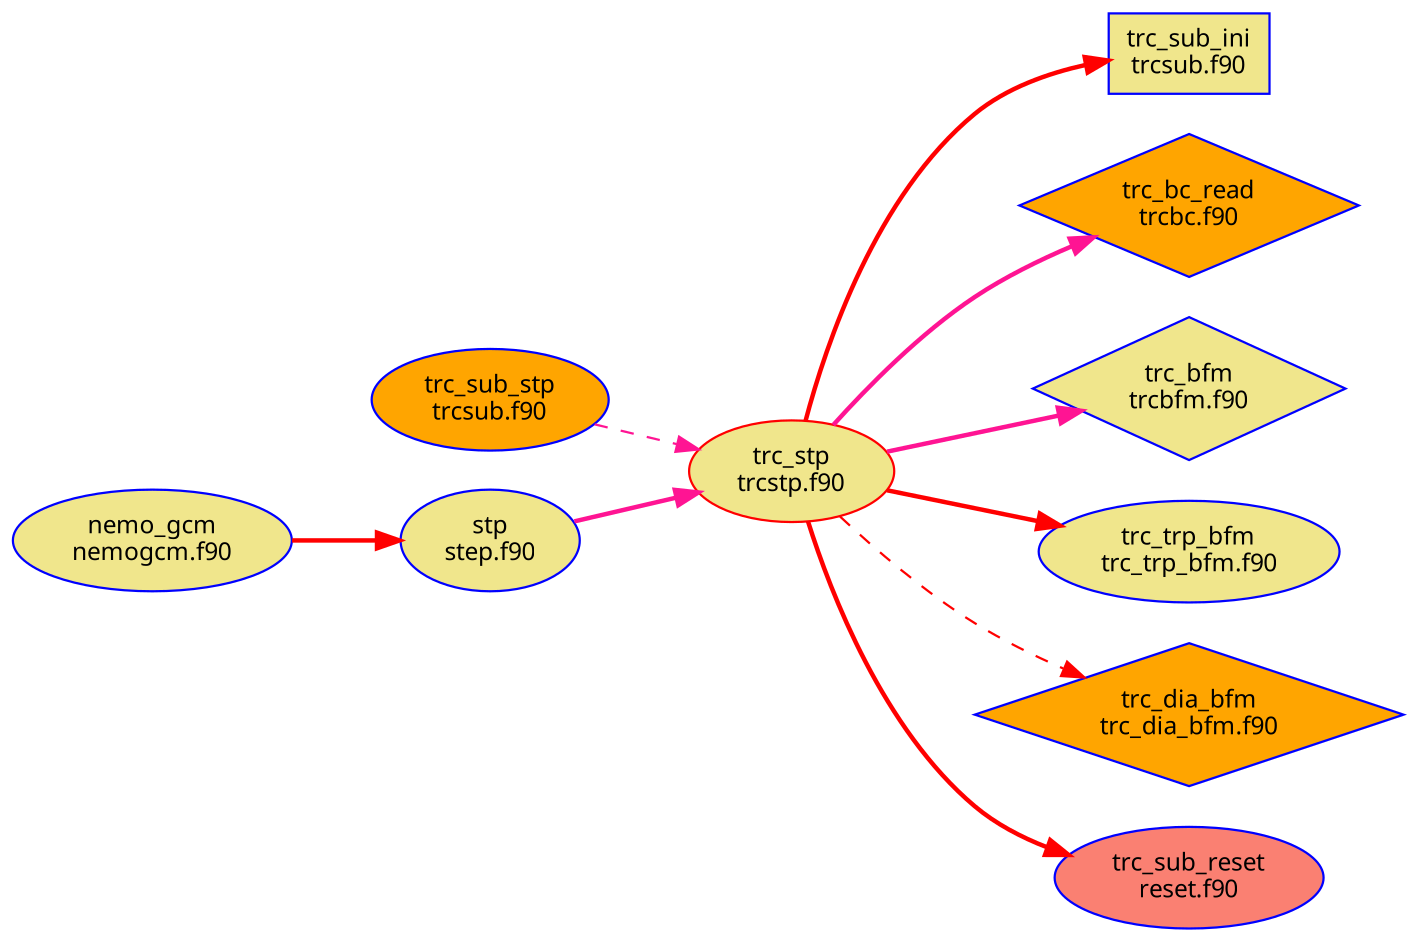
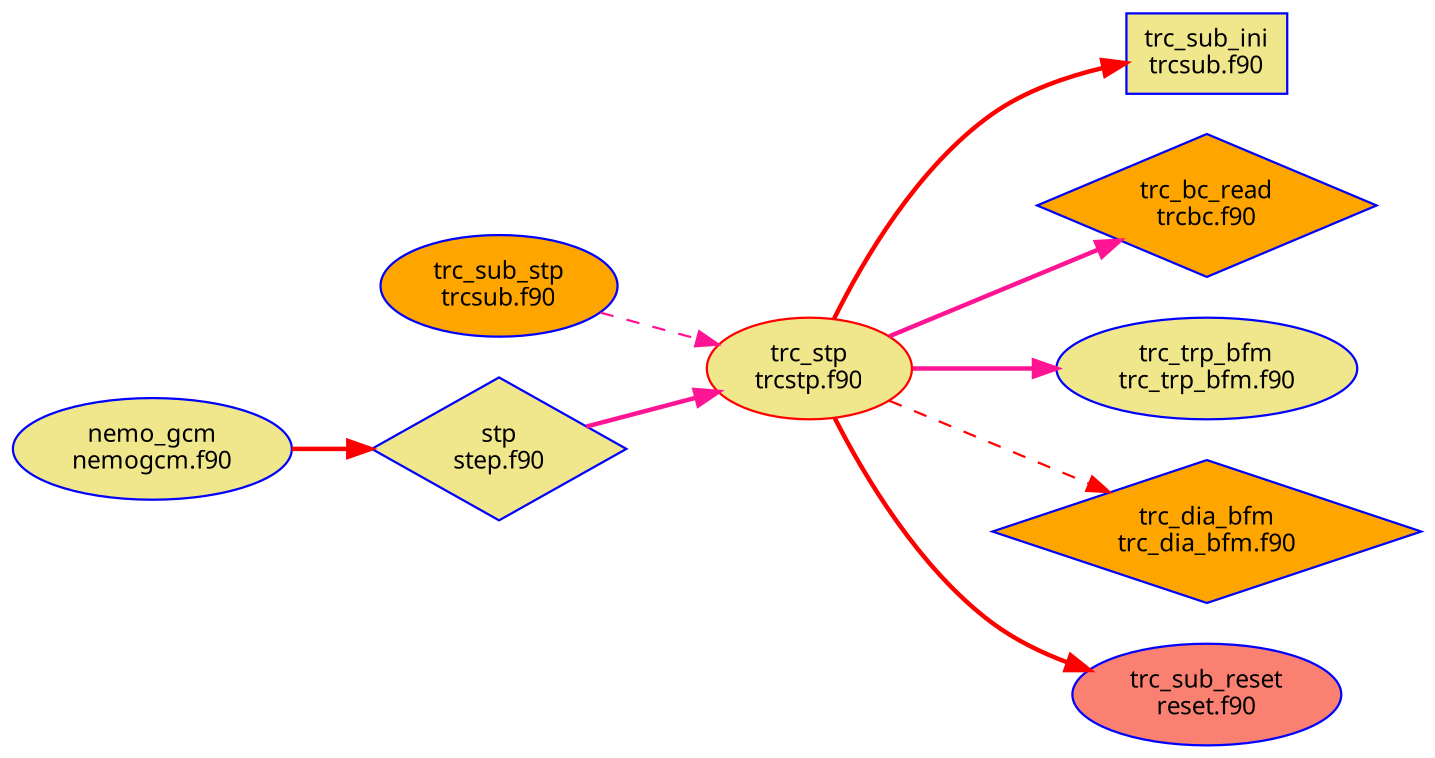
node "trc_bfm trcbfm.f90": removed
edge "trc_stp trcstp.f90" -> "trc_trp_bfm trc_trp_bfm.f90": color red -> deeppink
node "stp step.f90": shape ellipse -> diamond
